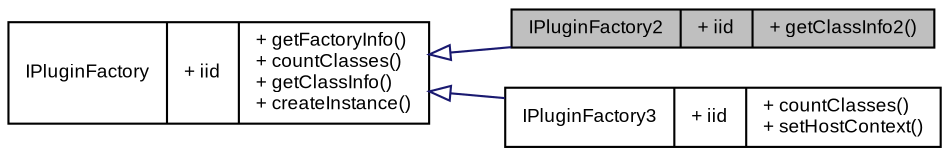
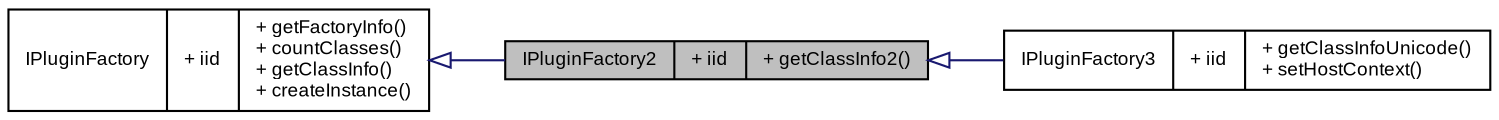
edge "IPluginFactory3" -> "IPluginFactory": now "IPluginFactory3" -> "IPluginFactory2"
node "IPluginFactory3": text "+ countClasses()" -> "+ getClassInfoUnicode()"
